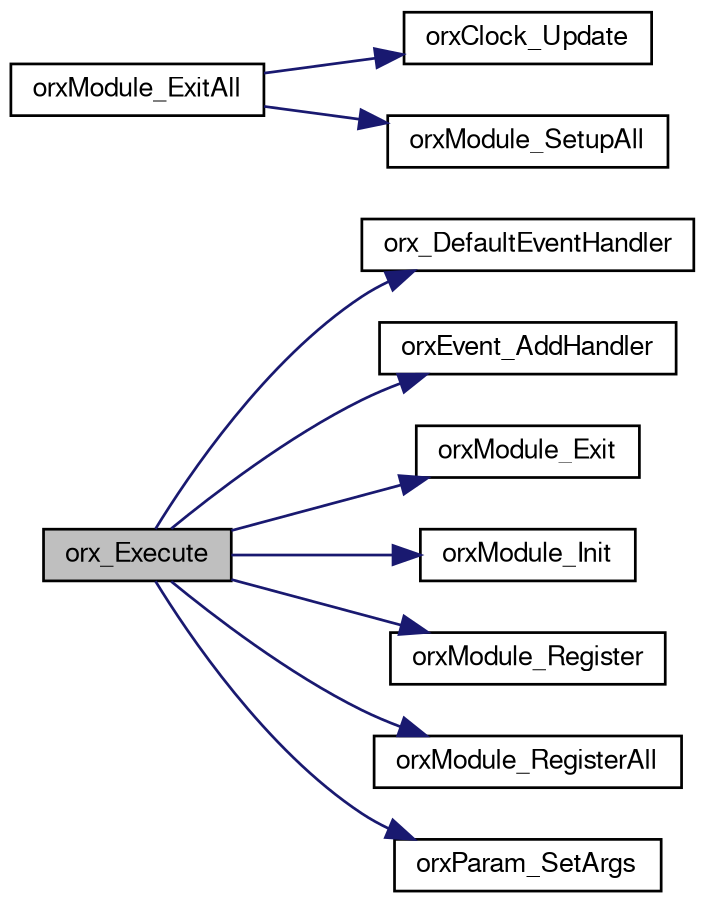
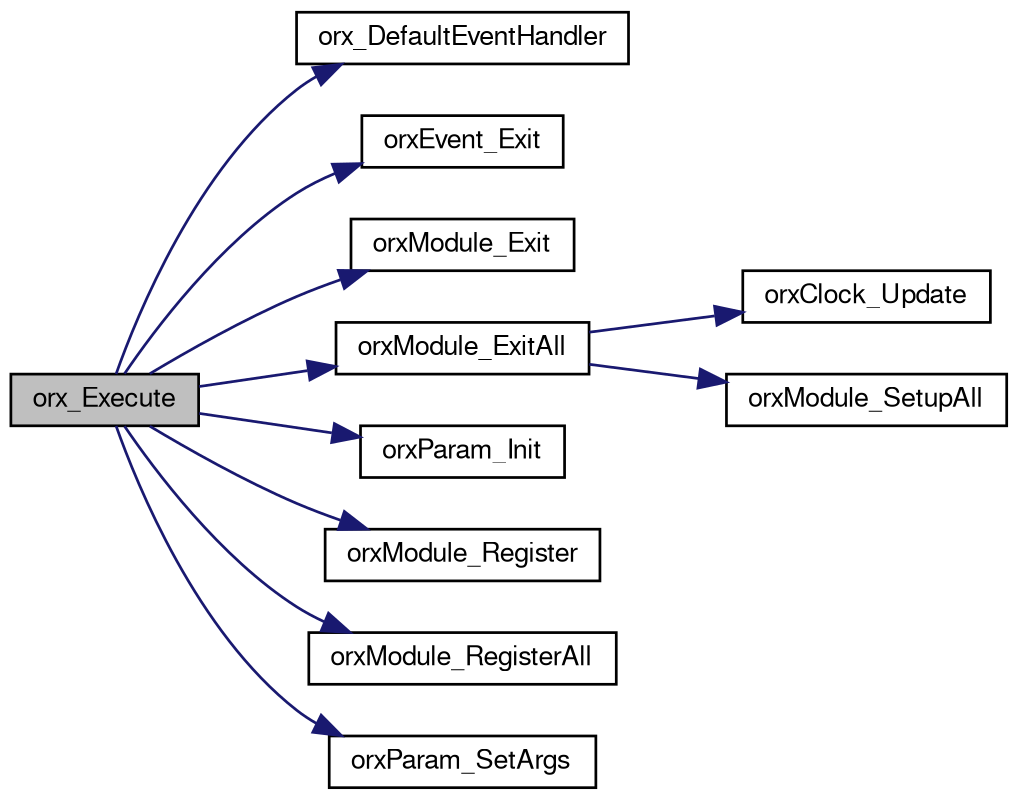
node "orxEvent_AddHandler": label "orxEvent_AddHandler" -> "orxEvent_Exit"
edge "orx_Execute" -> "orxModule_ExitAll": added
node "orxModule_Init": label "orxModule_Init" -> "orxParam_Init"
